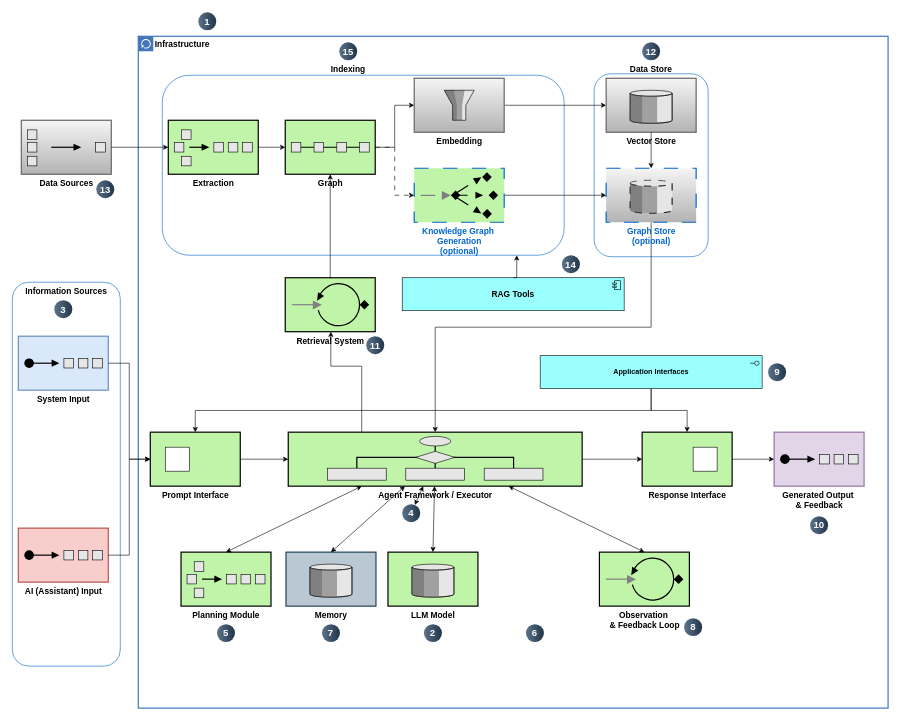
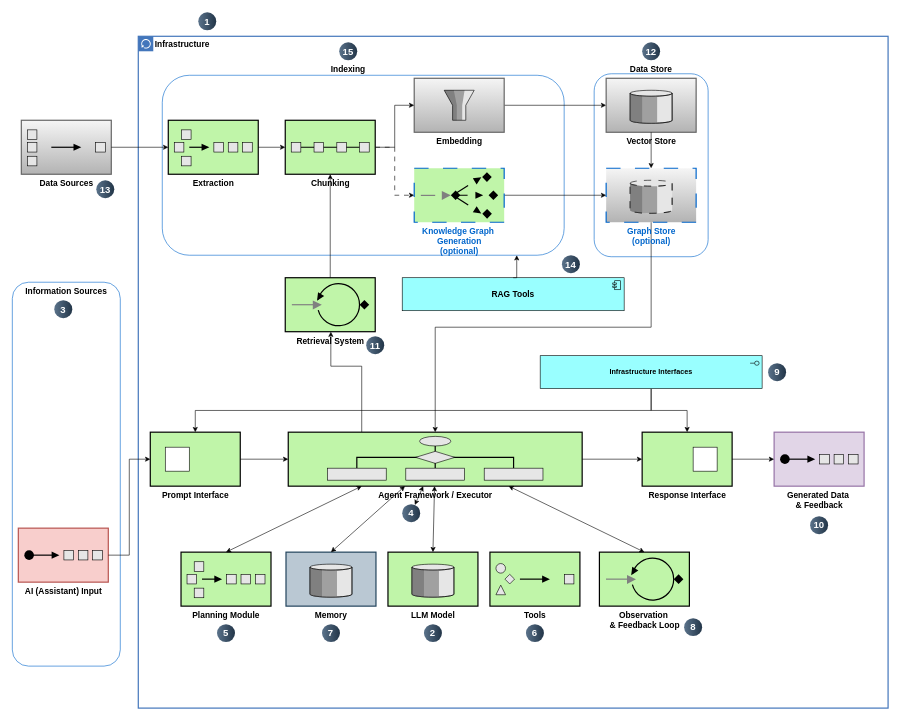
node "Graph": label "Graph" -> "Chunking"
node "System Input": removed
node "Application Interfaces": label "Application Interfaces" -> "Infrastructure Interfaces"
edge "System Input" -> "Prompt Interface": removed
node "Generated Output & Feedback": label "Generated Output & Feedback" -> "Generated Data & Feedback"
node "Tools": added
